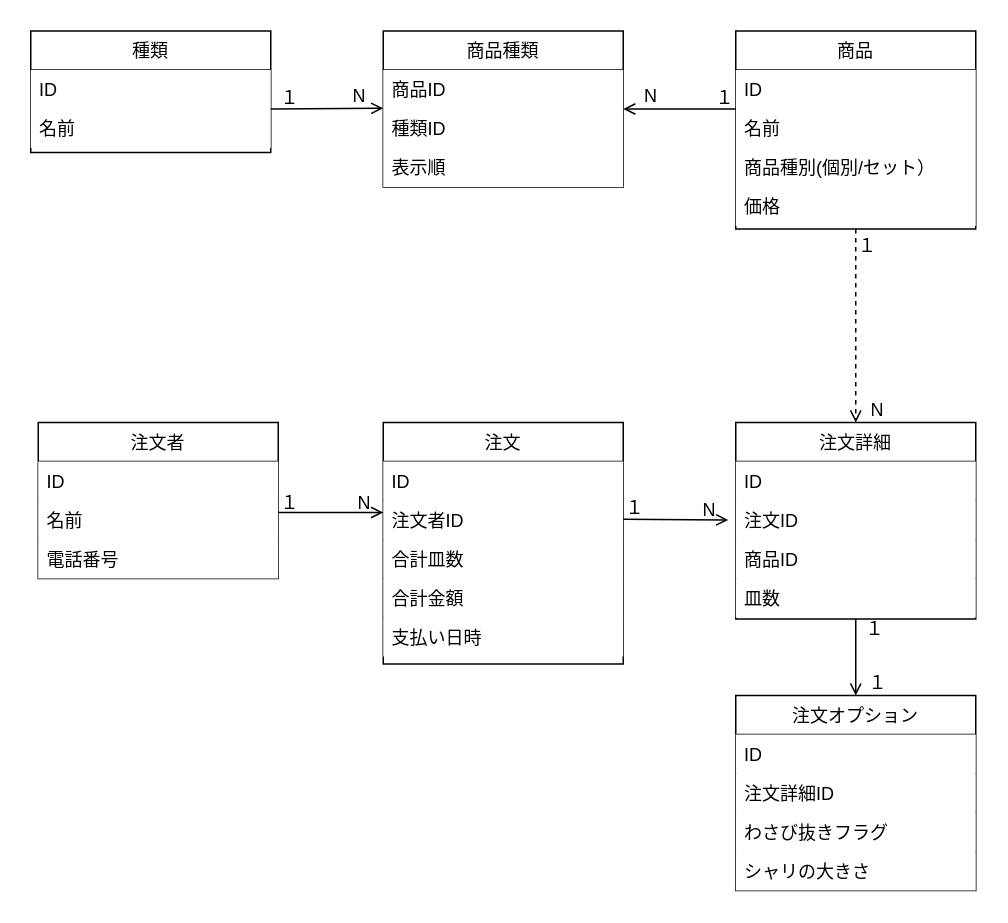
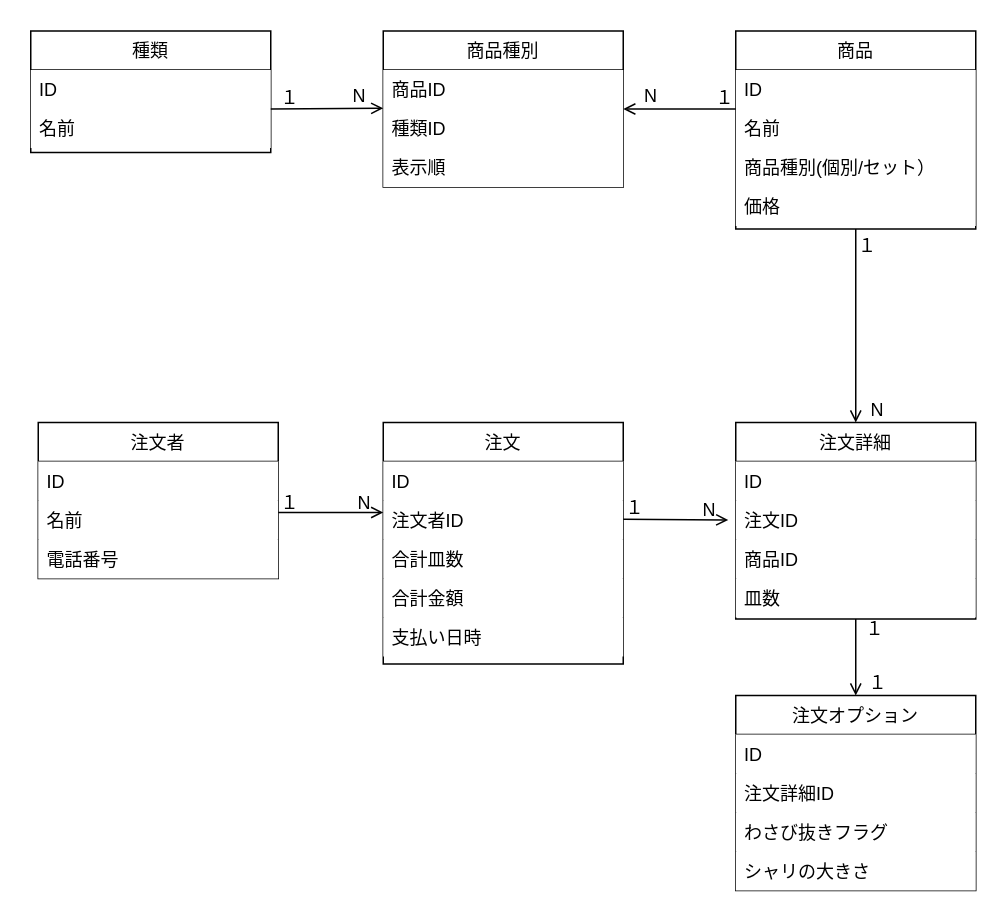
node "商品種類": label "商品種類" -> "商品種別"
edge "商品" -> "注文詳細": style dashed -> solid
